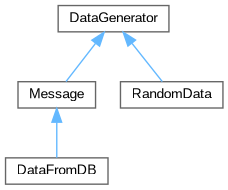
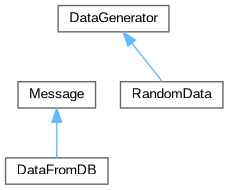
edge "Message" -> "DataGenerator": removed
